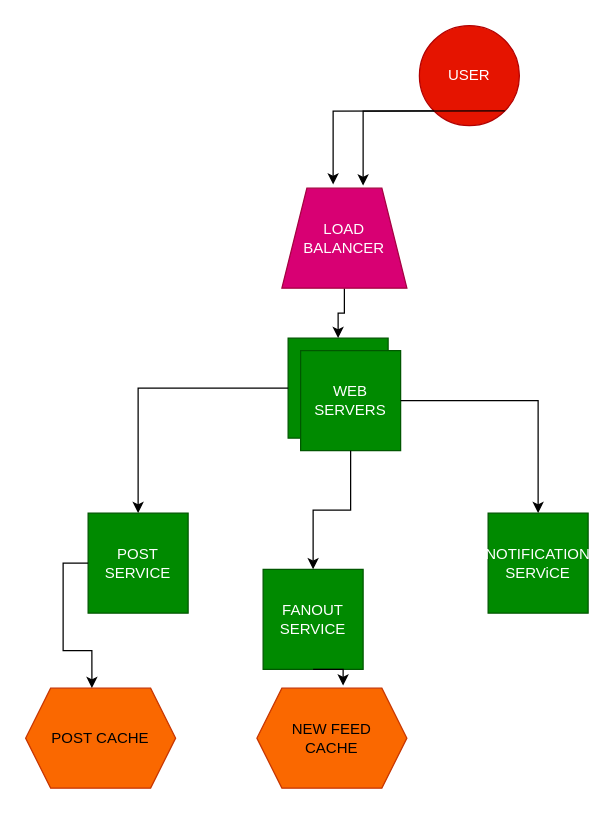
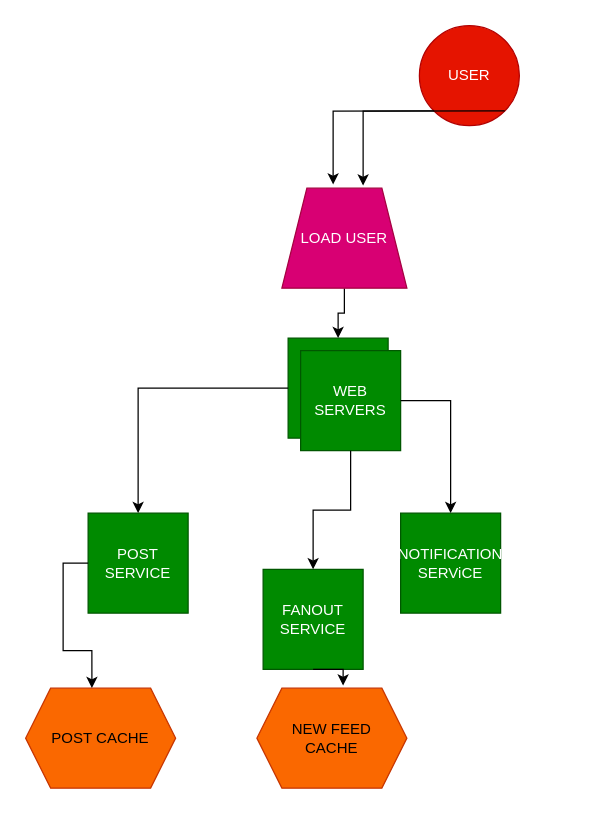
node "LOAD BALANCER": label "LOAD BALANCER" -> "LOAD USER"
node "NOTIFICATION SERViCE": moved (538, 563) -> (451, 563)
